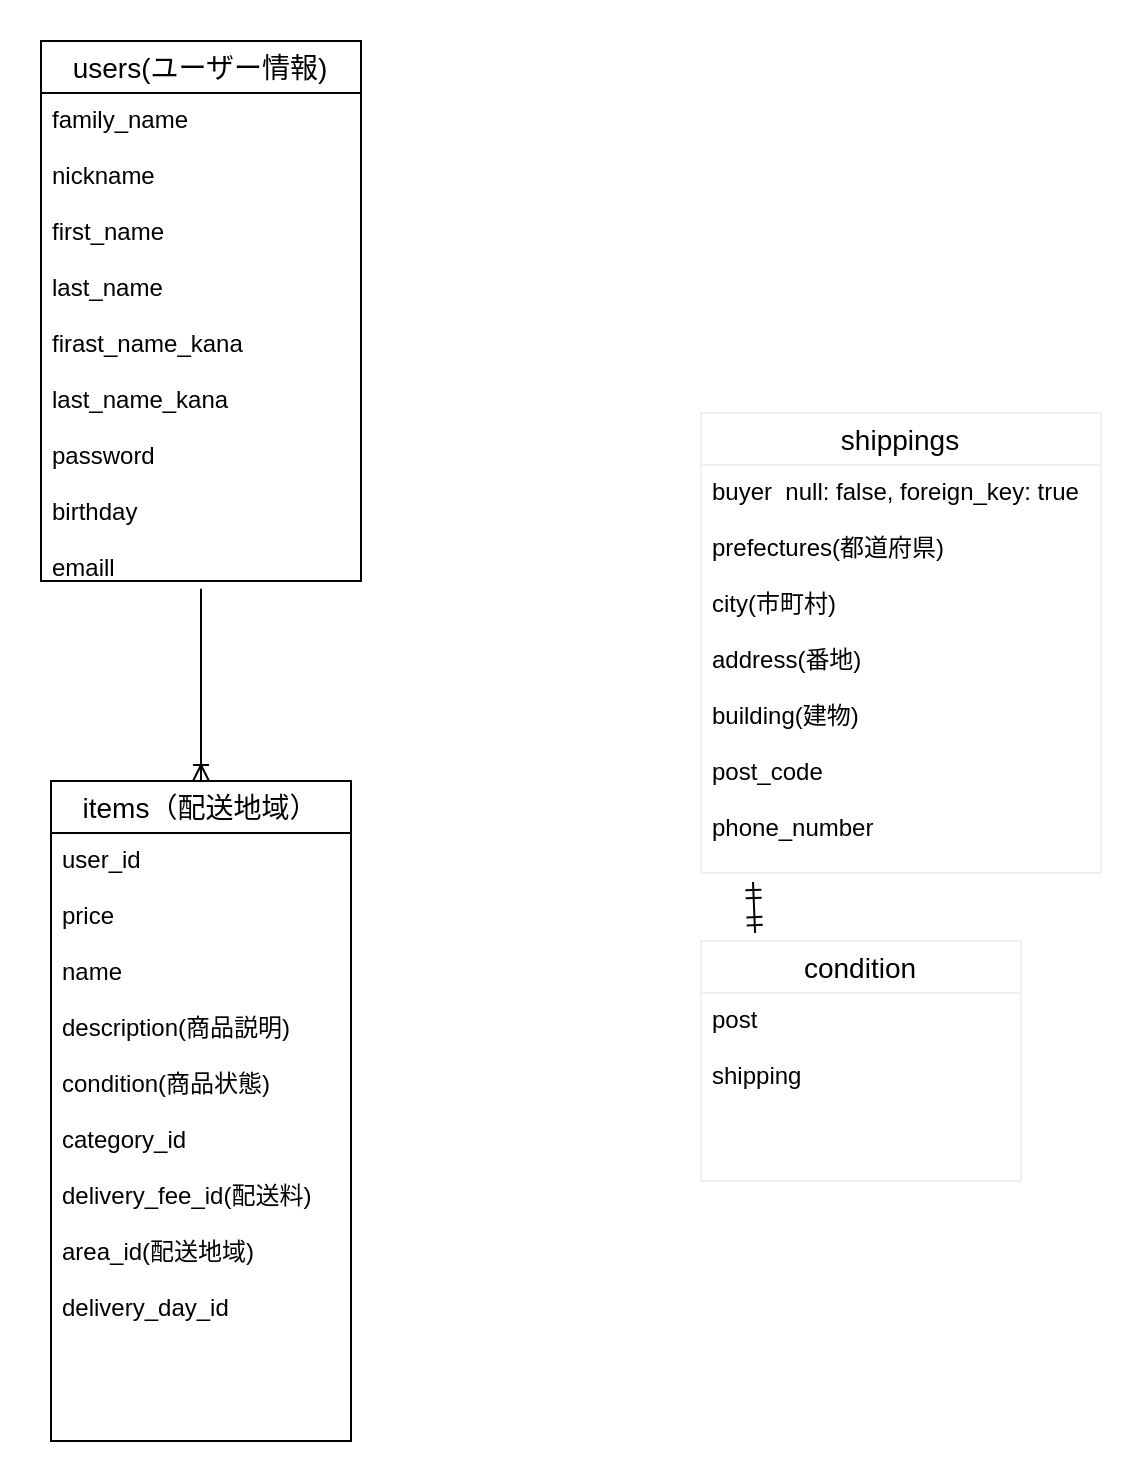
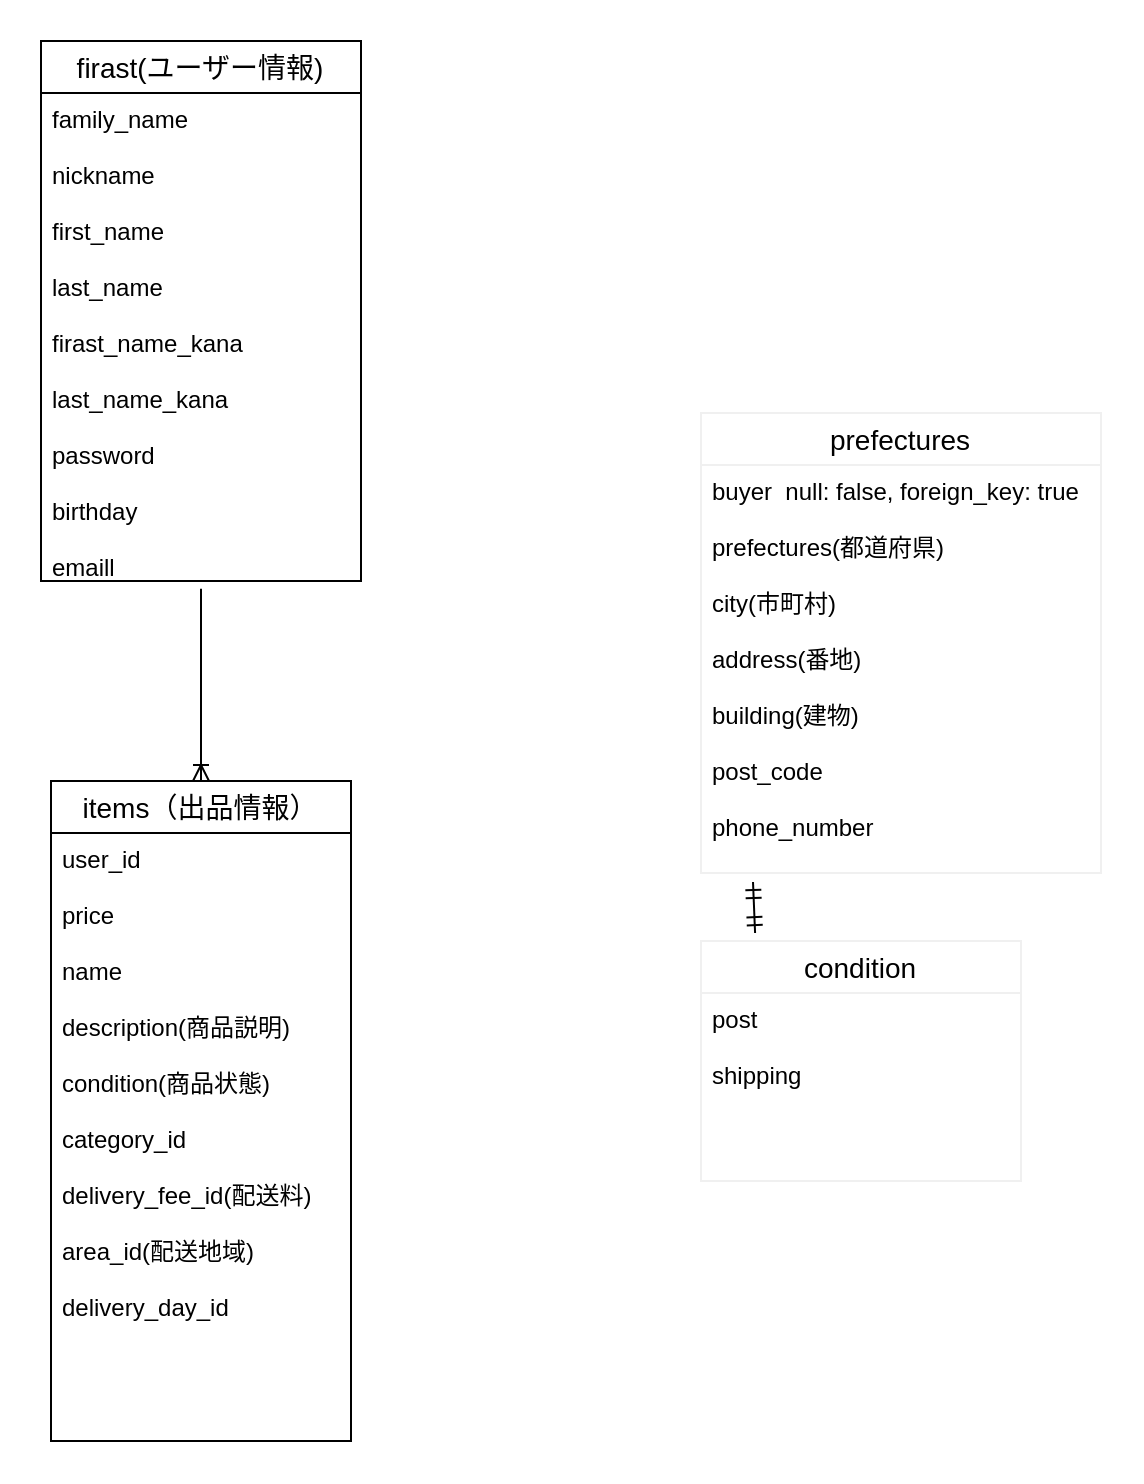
node "users(ユーザー情報)": label "users(ユーザー情報)" -> "firast(ユーザー情報)"
node "shippings": label "shippings" -> "prefectures"
node "items（配送地域）": label "items（配送地域）" -> "items（出品情報）"
